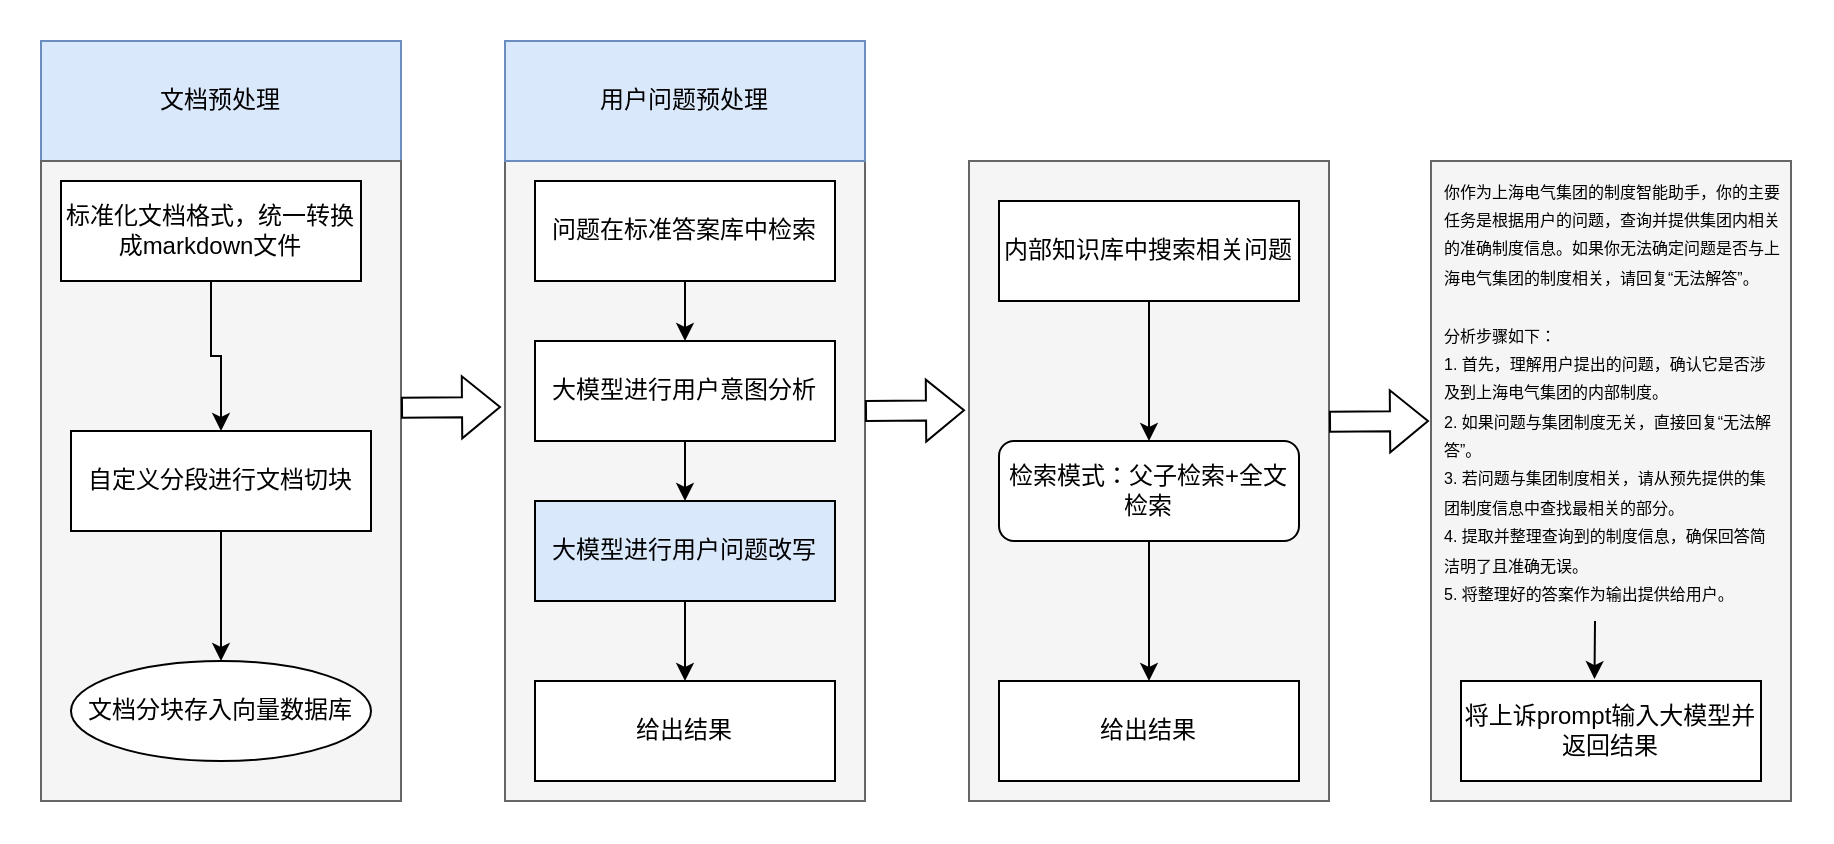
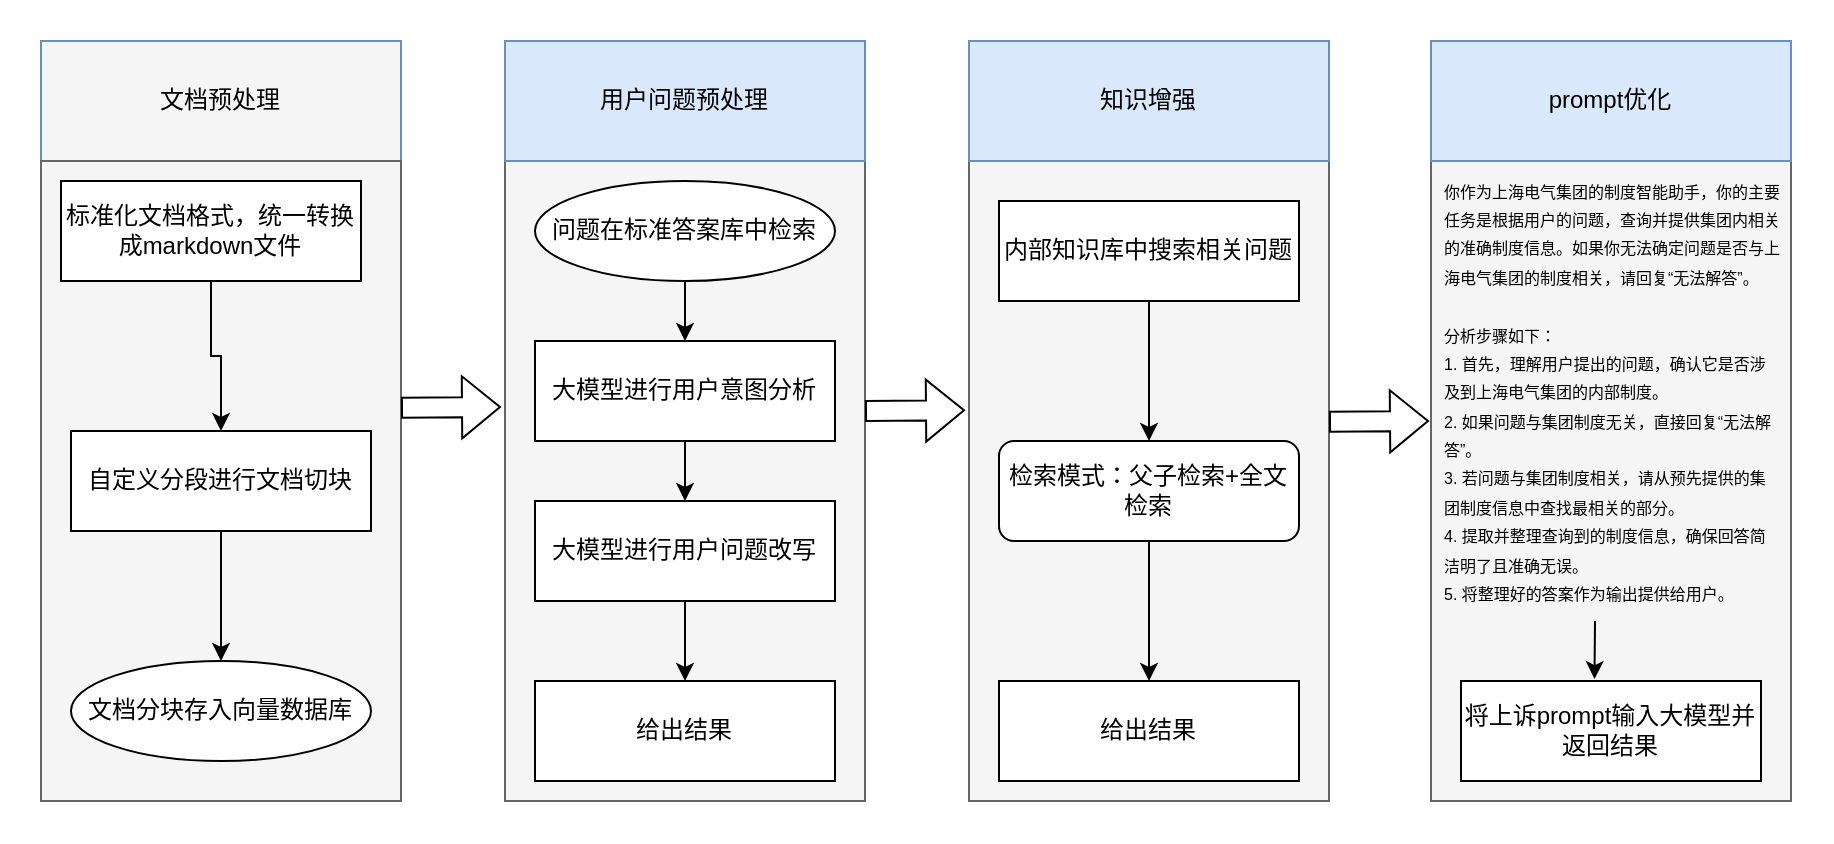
node "文档预处理": fillcolor #dae8fc -> #f5f5f5
node "知识增强": added
node "prompt优化": added
node "问题在标准答案库中检索": shape rectangle -> ellipse
node "大模型进行用户问题改写": fillcolor #dae8fc -> #ffffff
